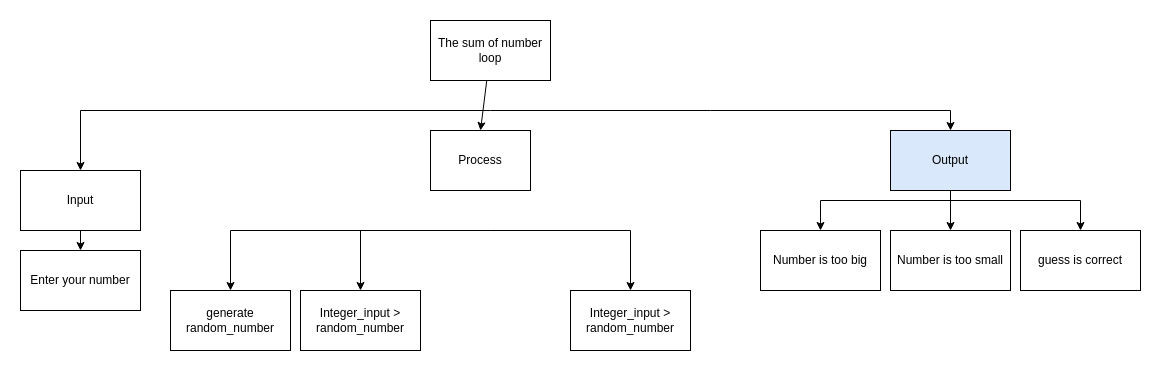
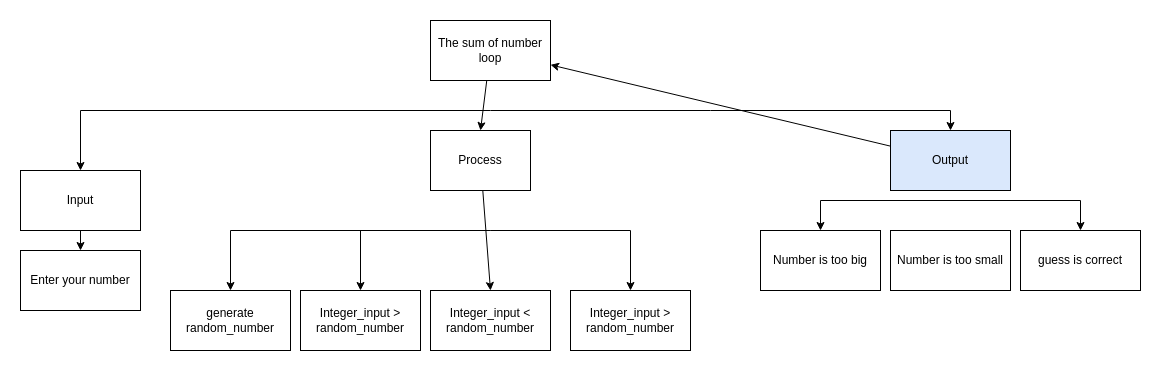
edge "Output" -> "Number is too small": now "Output" -> "The sum of number loop"
edge "Process" -> "Integer_input < random_number": added
node "Integer_input < random_number": added
